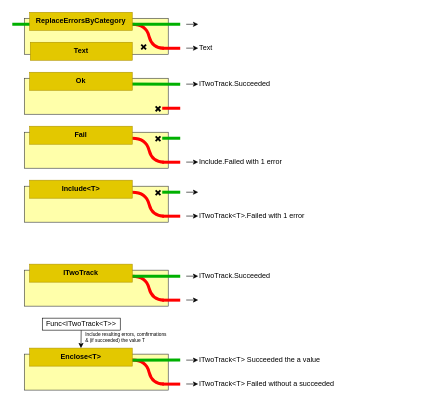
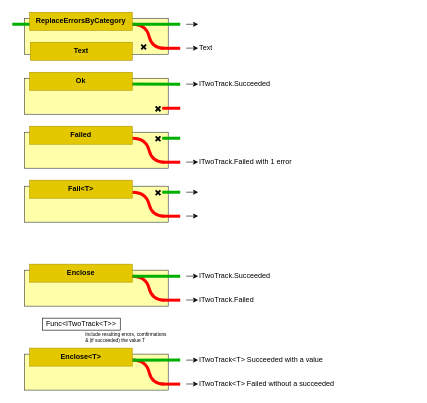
node "Fail": label "Fail" -> "Failed"
node "Include.Failed with 1 error": label "Include.Failed with 1 error" -> "ITwoTrack.Failed with 1 error"
node "Include<T>": label "Include<T>" -> "Fail<T>"
node "ITwoTrack<T>.Failed with 1 error": removed
node "ITwoTrack": label "ITwoTrack" -> "Enclose"
node "ITwoTrack.Failed": added
edge "Func<ITwoTrack<T>>" -> "Enclose<T>": removed
node "ITwoTrack<T> Succeeded the a value": label "ITwoTrack<T> Succeeded the a value" -> "ITwoTrack<T> Succeeded with a value"
